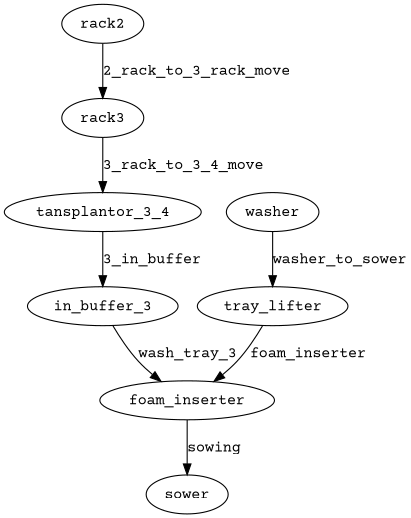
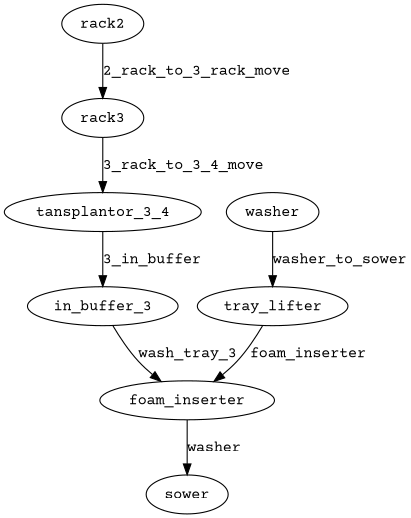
edge "foam_inserter" -> "sower": label "sowing" -> "washer"
